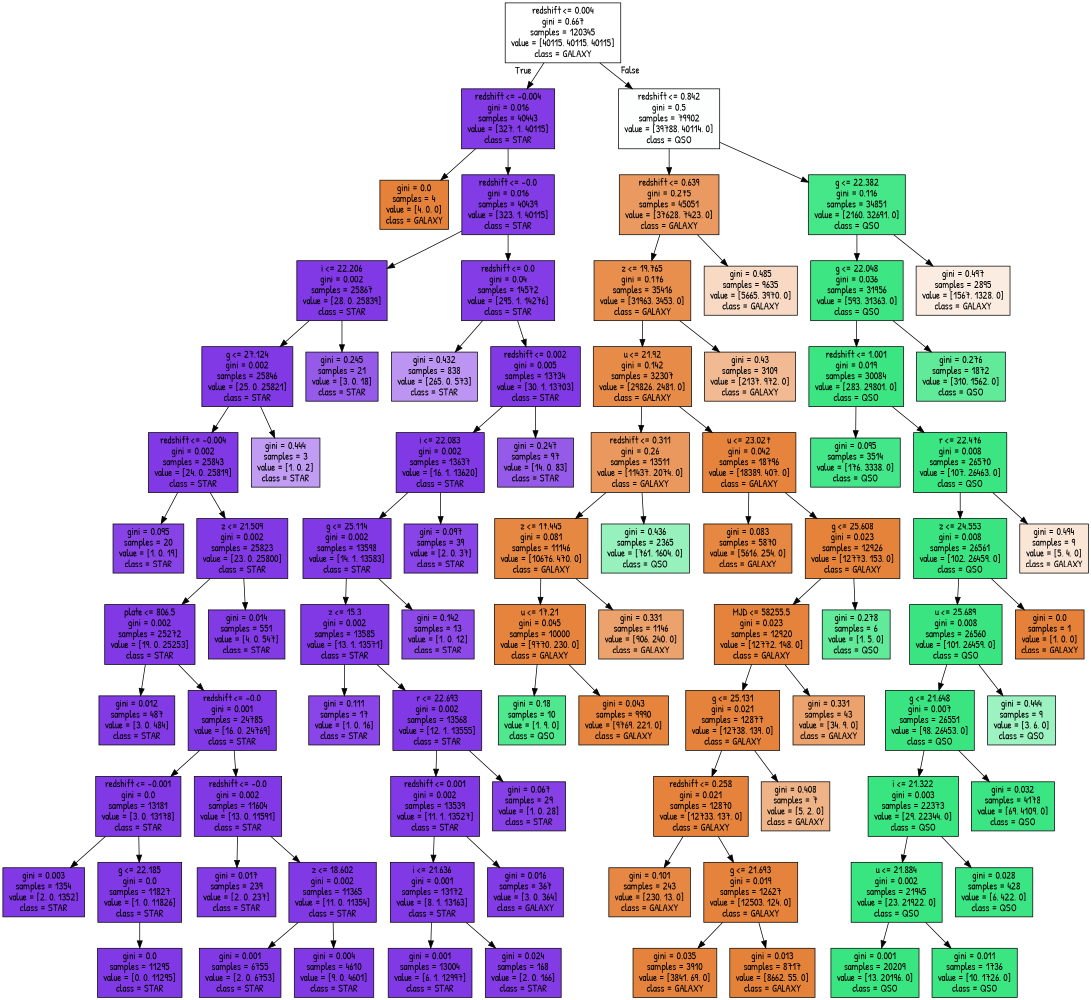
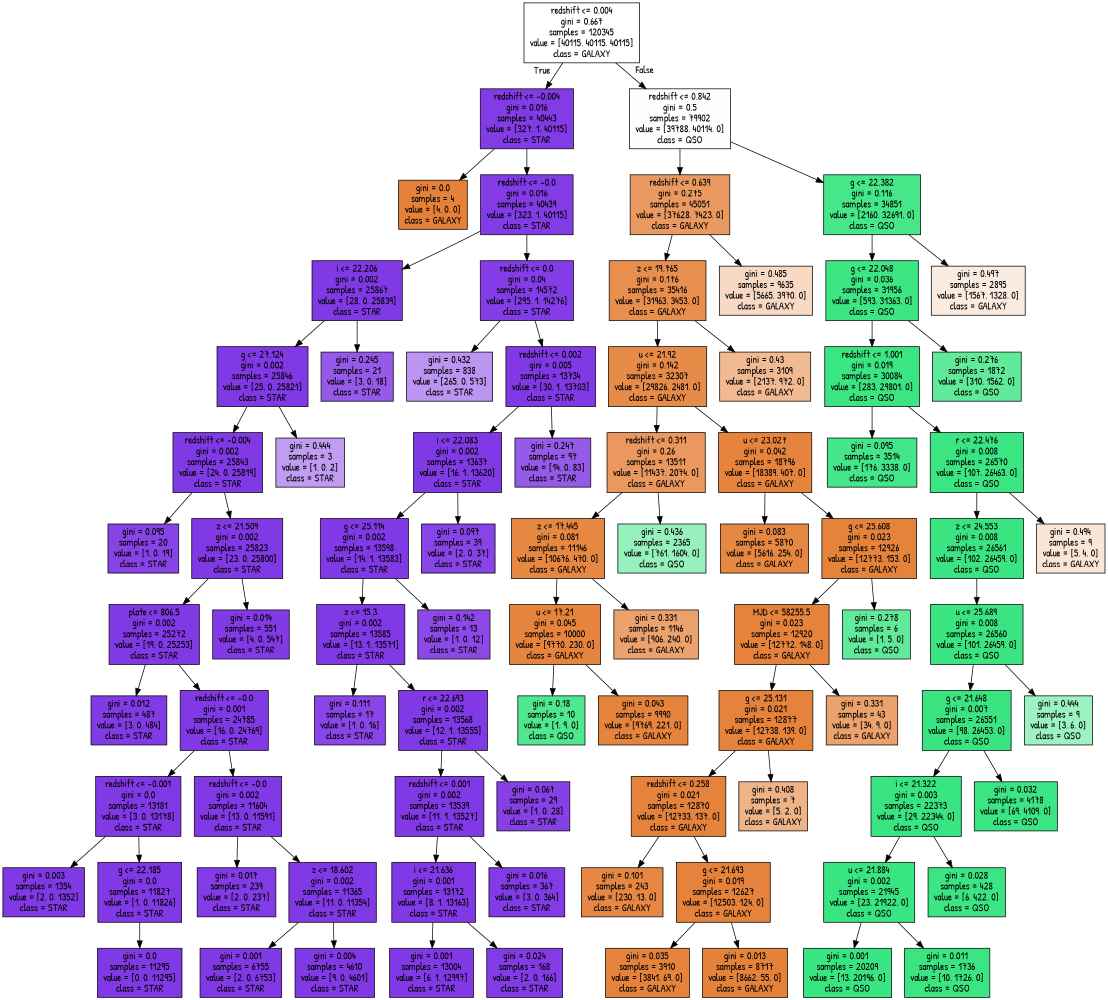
node "gini = 0.0 samples = 1 value = [1, 0, 0] class = GALAXY": removed
node "gini = 0.016 samples = 367 value = [3, 0, 364] class = GALAXY": label "gini = 0.016 samples = 367 value = [3, 0, 364] class = GALAXY" -> "gini = 0.016 samples = 367 value = [3, 0, 364] class = STAR"
